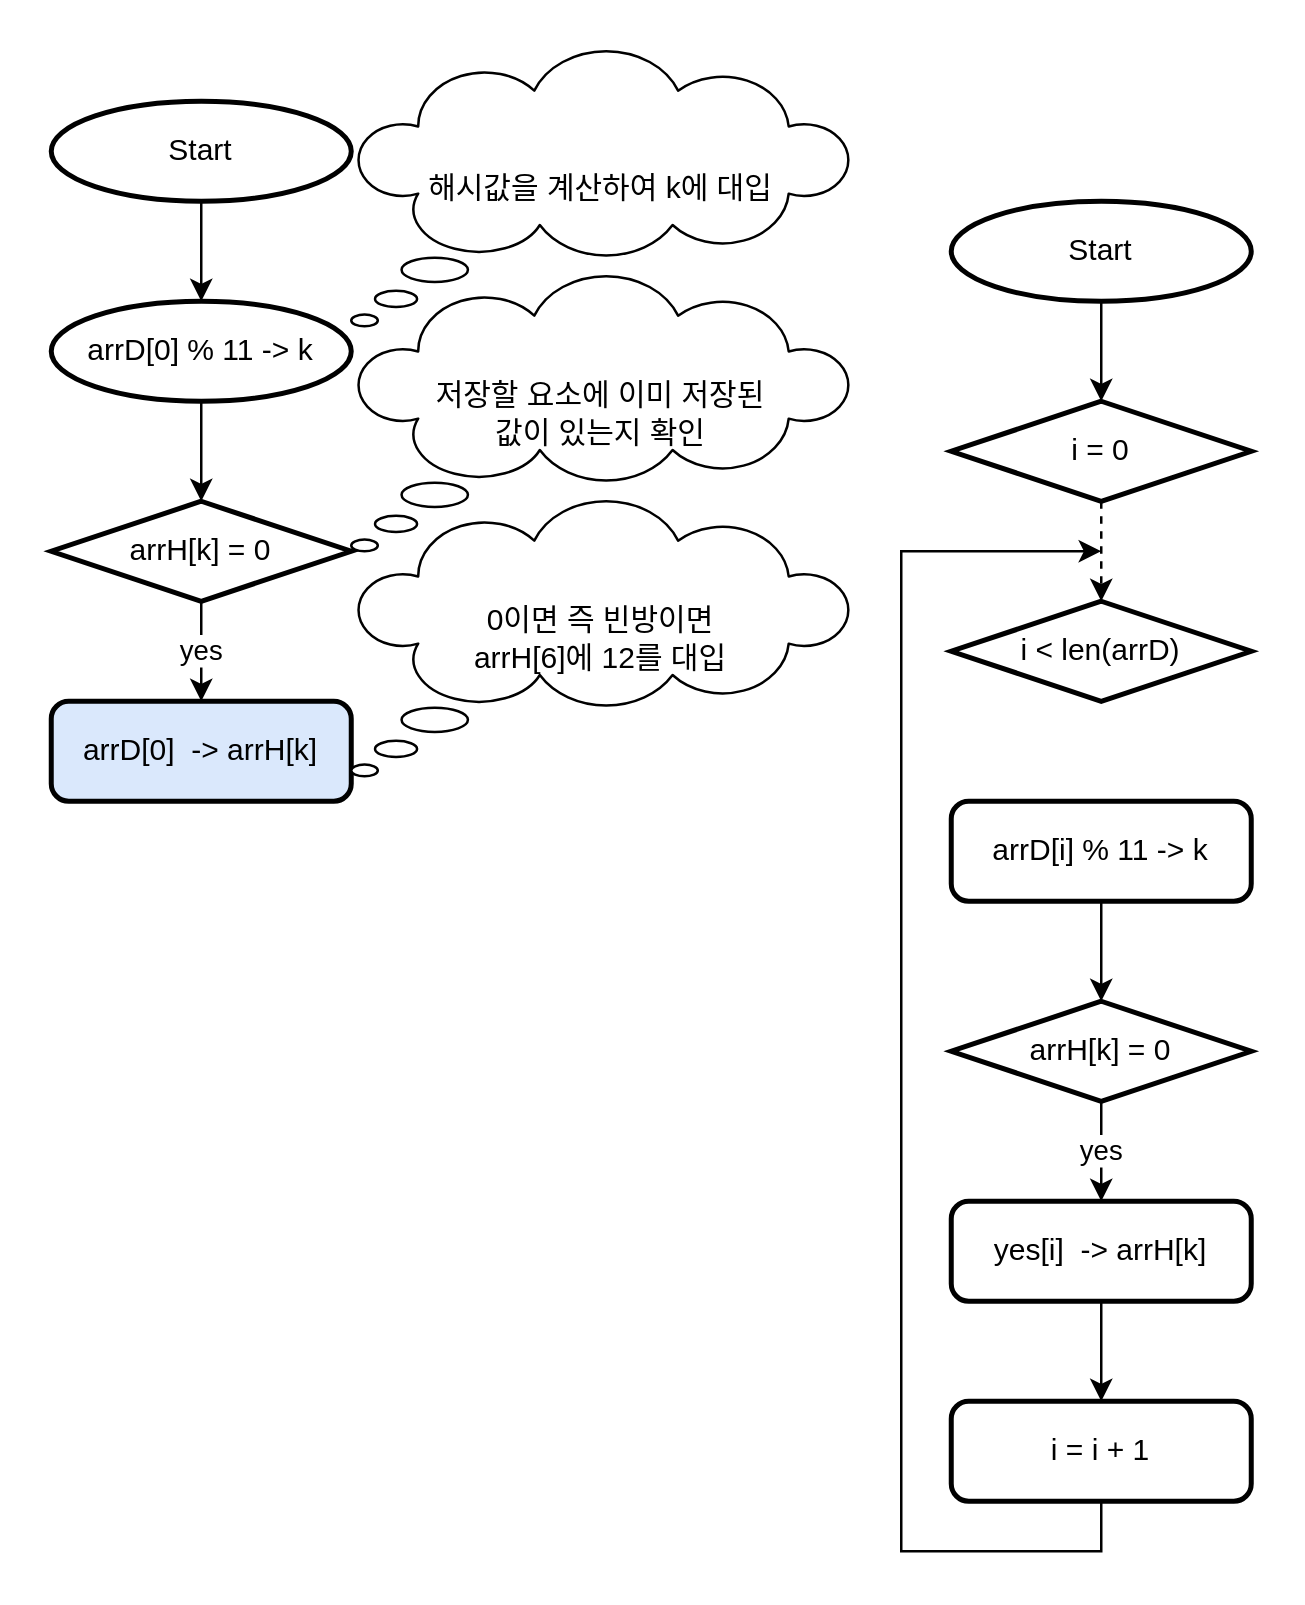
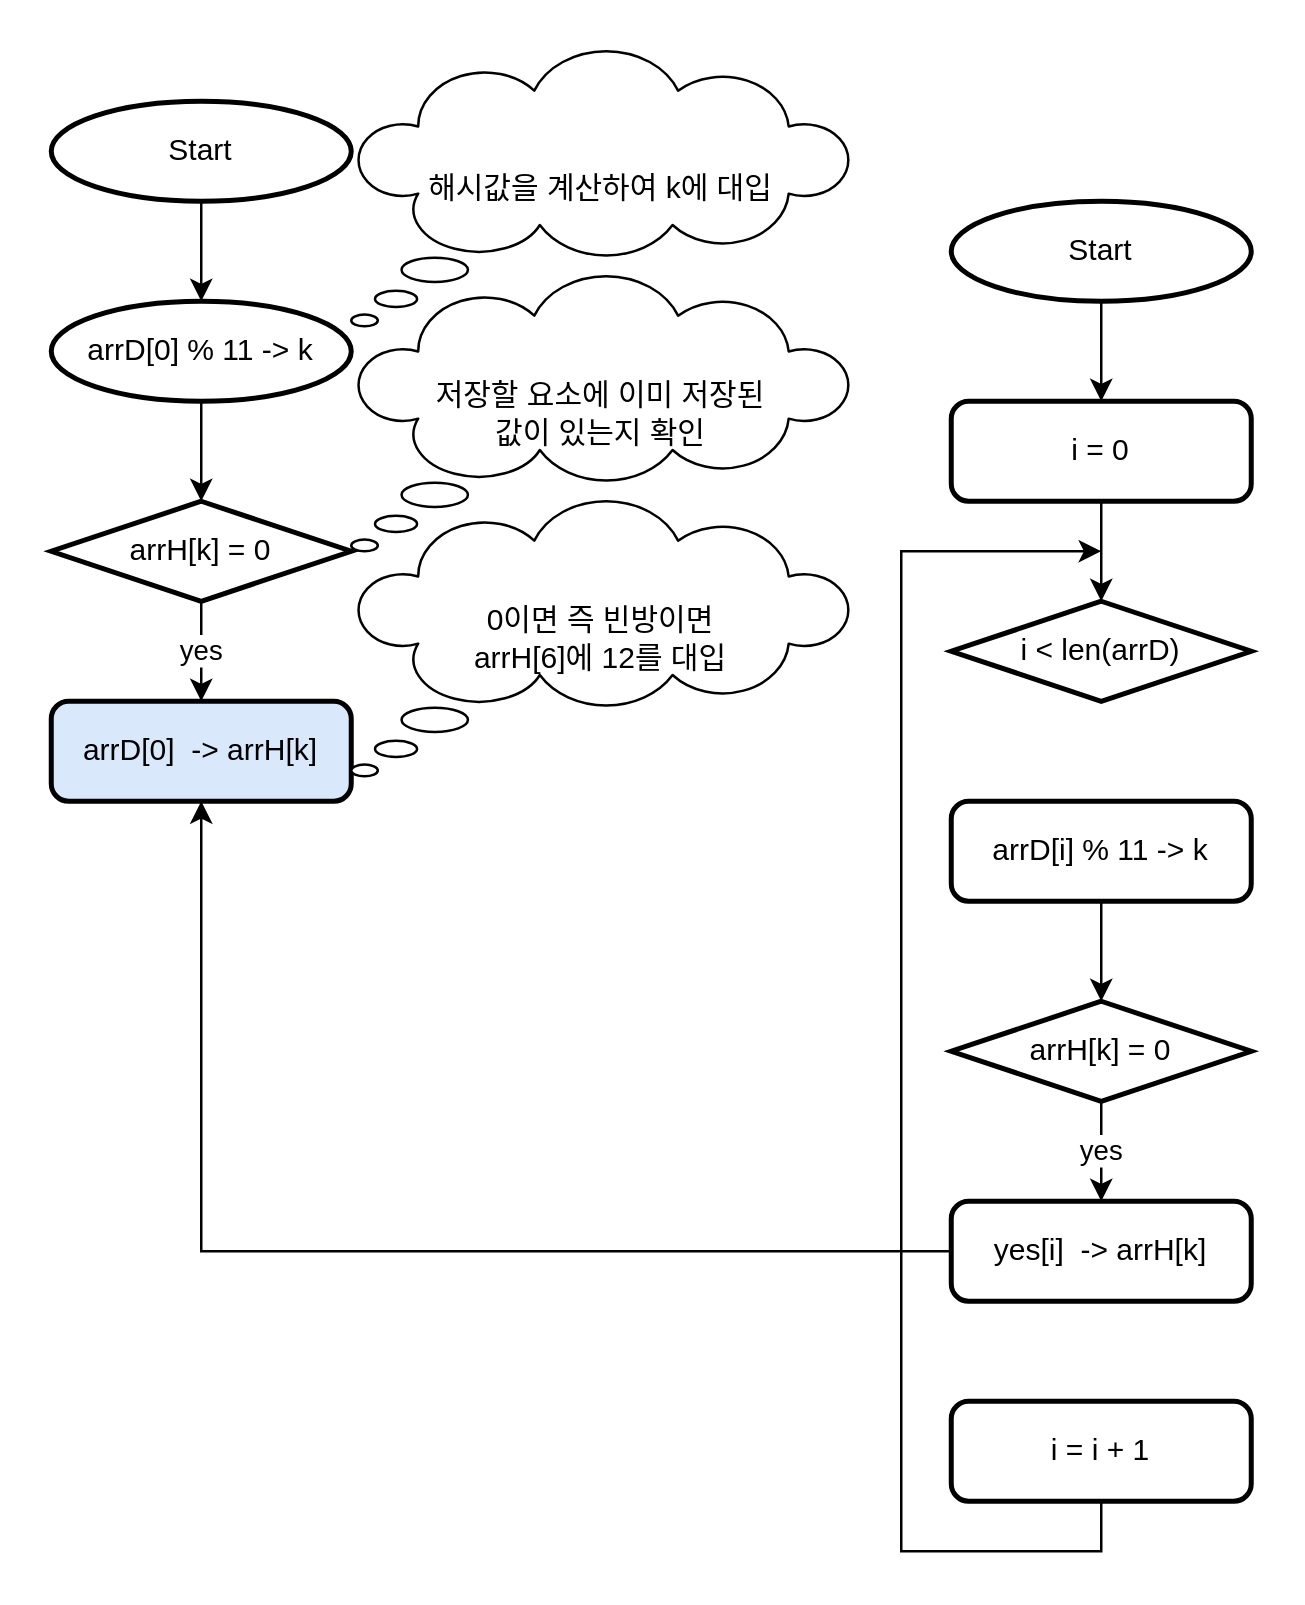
node "i = 0": shape diamond -> rounded rectangle
edge "i = 0" -> "i < len(arrD)": style dashed -> solid
edge "yes[i] -> arrH[k]" -> "i = i + 1": now "yes[i] -> arrH[k]" -> "arrD[0] -> arrH[k]"
